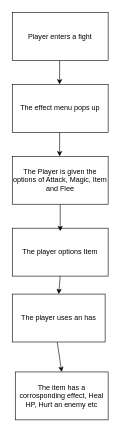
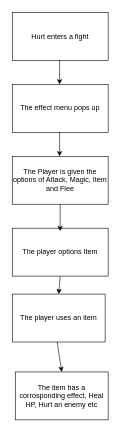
node "Player enters a fight": label "Player enters a fight" -> "Hurt enters a fight"
node "The player uses an has": label "The player uses an has" -> "The player uses an item"
